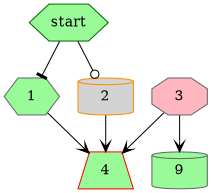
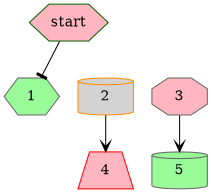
node "start": fillcolor palegreen -> lightpink
edge "start" -> "2": removed
edge "1" -> "4": removed
edge "3" -> "4": removed
node "4": fillcolor palegreen -> lightpink
node "9": label "9" -> "5"
